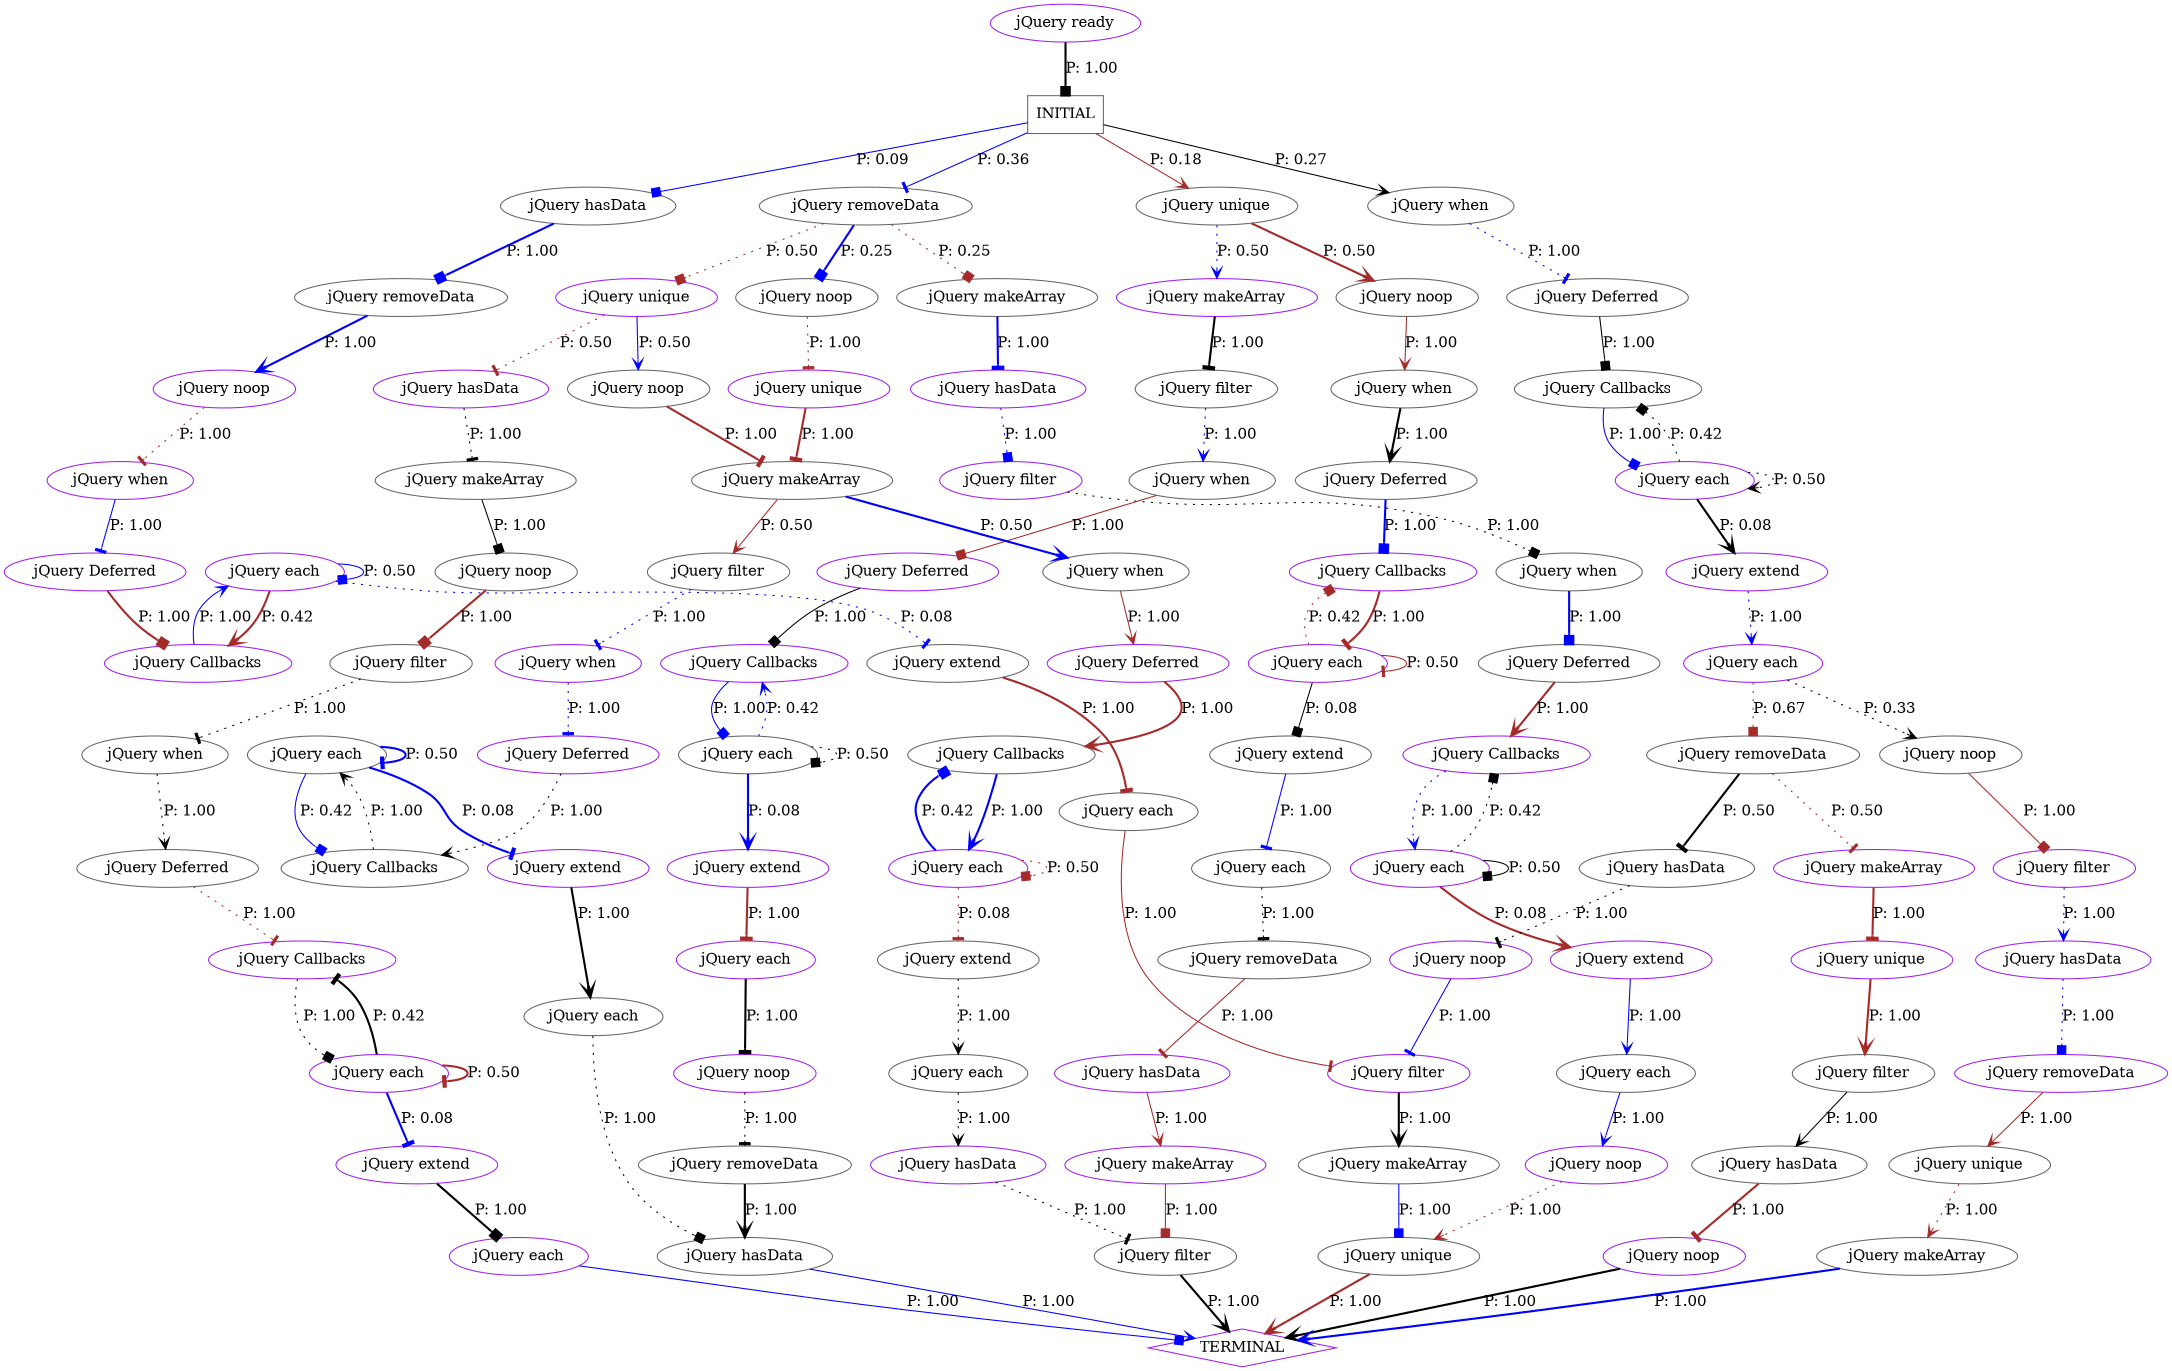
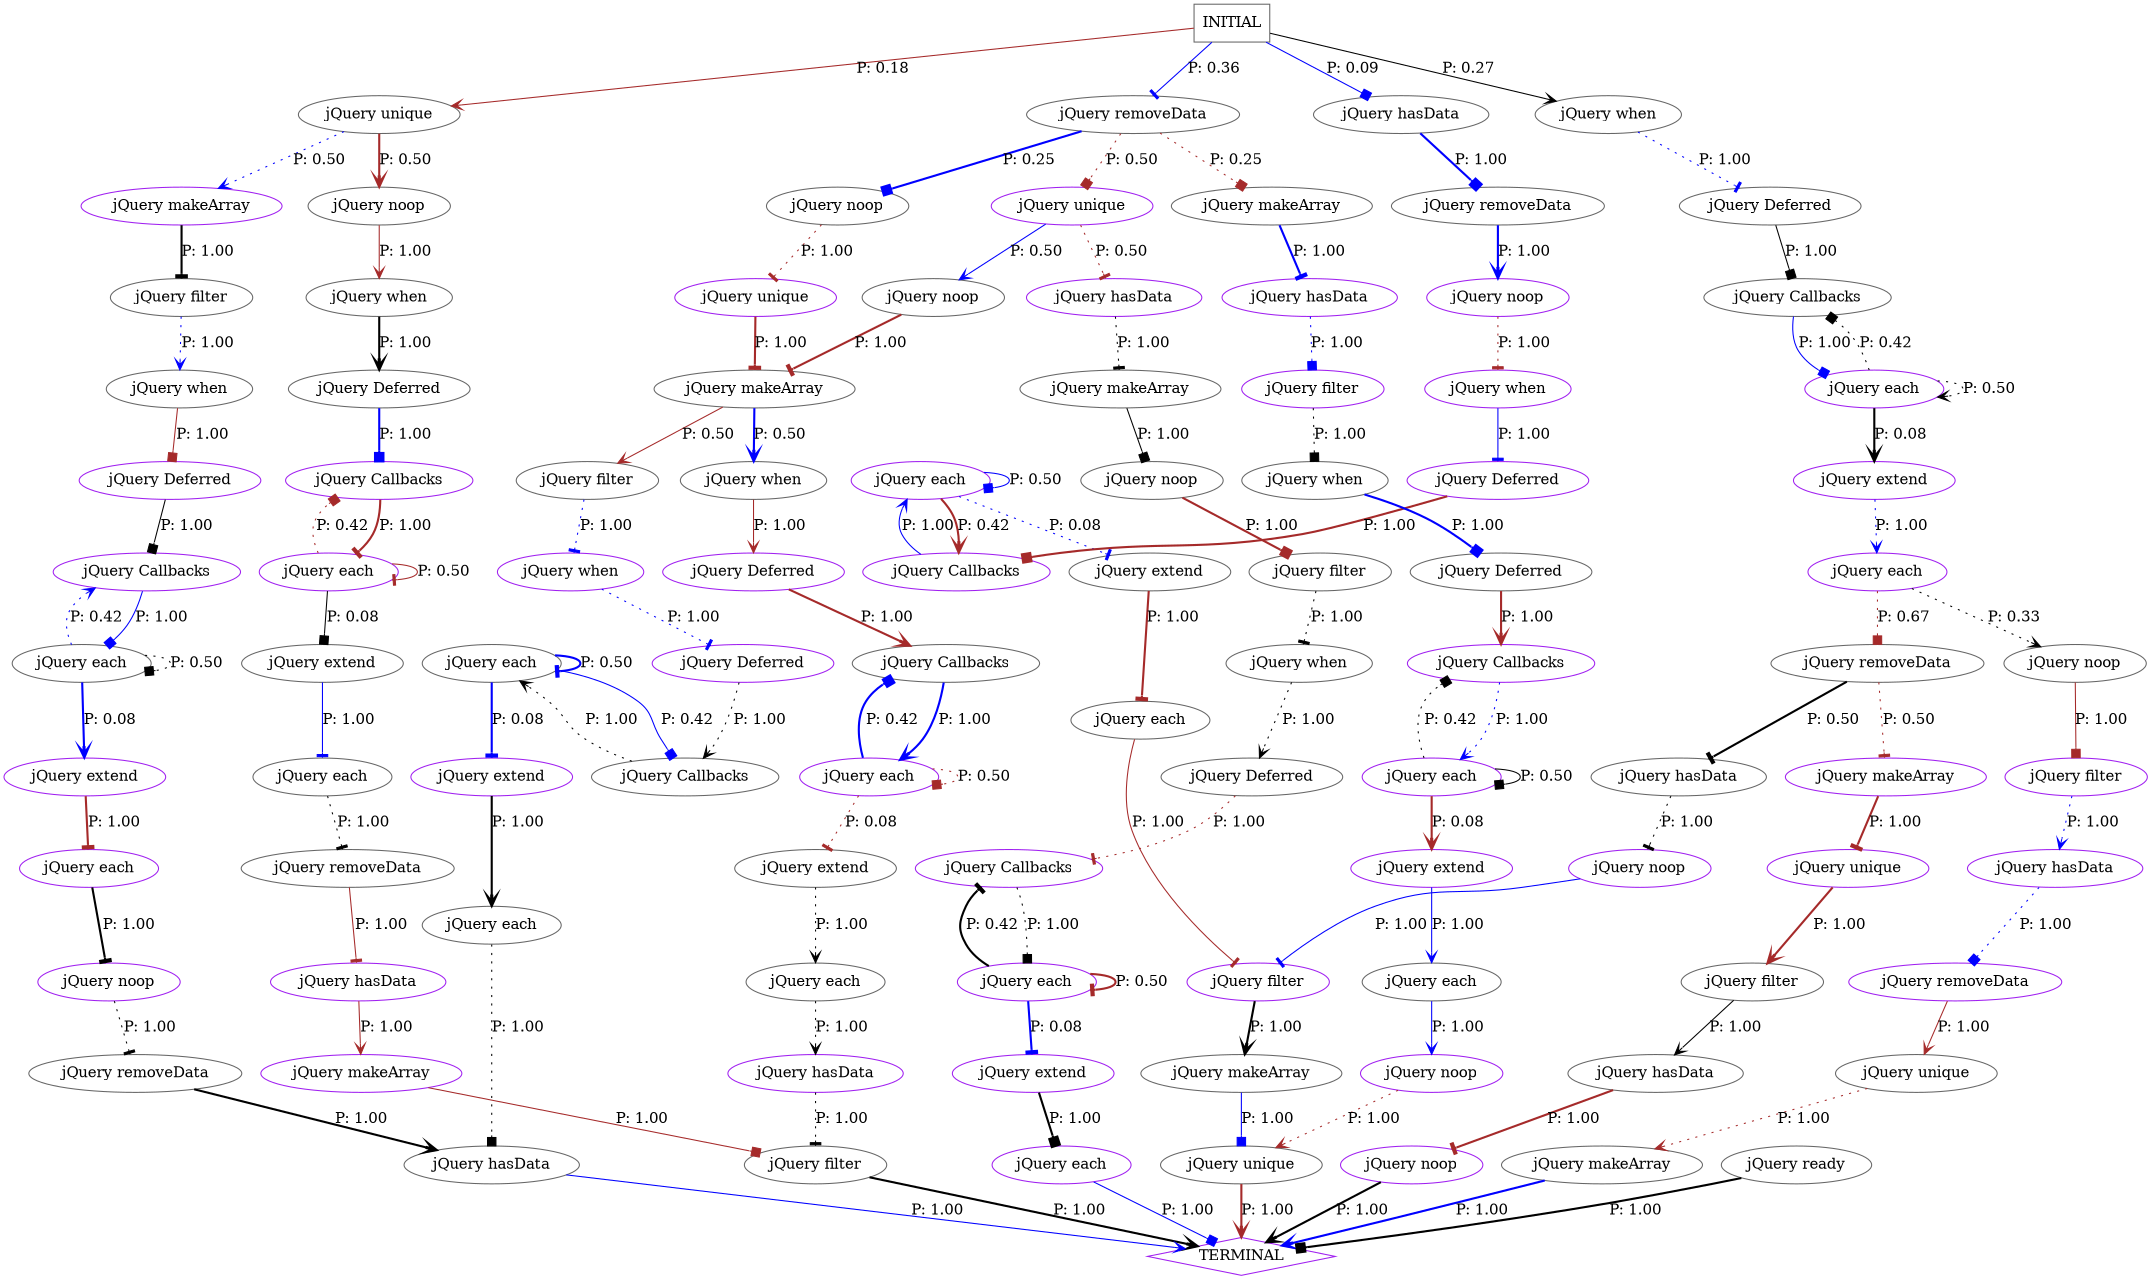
node "jQuery ready": color purple -> gray40
edge "jQuery ready" -> "INITIAL": now "jQuery ready" -> "TERMINAL"
